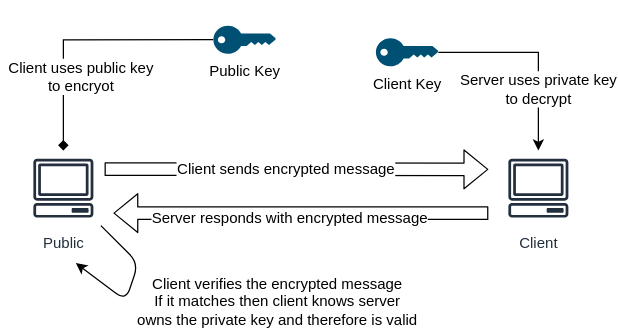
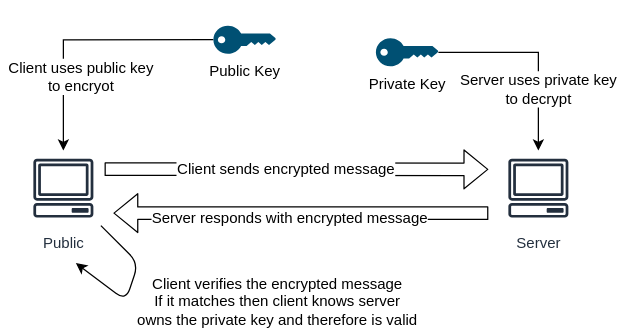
node "Client Key": label "Client Key" -> "Private Key"
edge "Public Key" -> "Public": arrowhead diamond -> classic
node "Client": label "Client" -> "Server"
